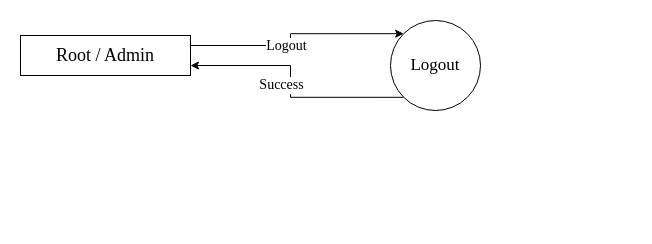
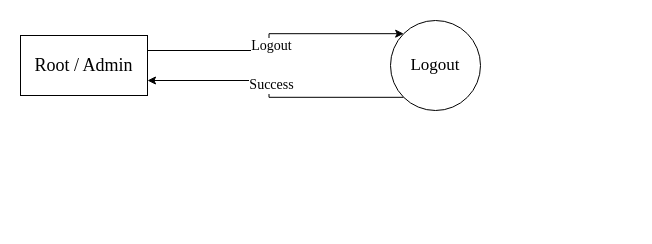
node "Root / Admin": size 170x40 -> 127x60
